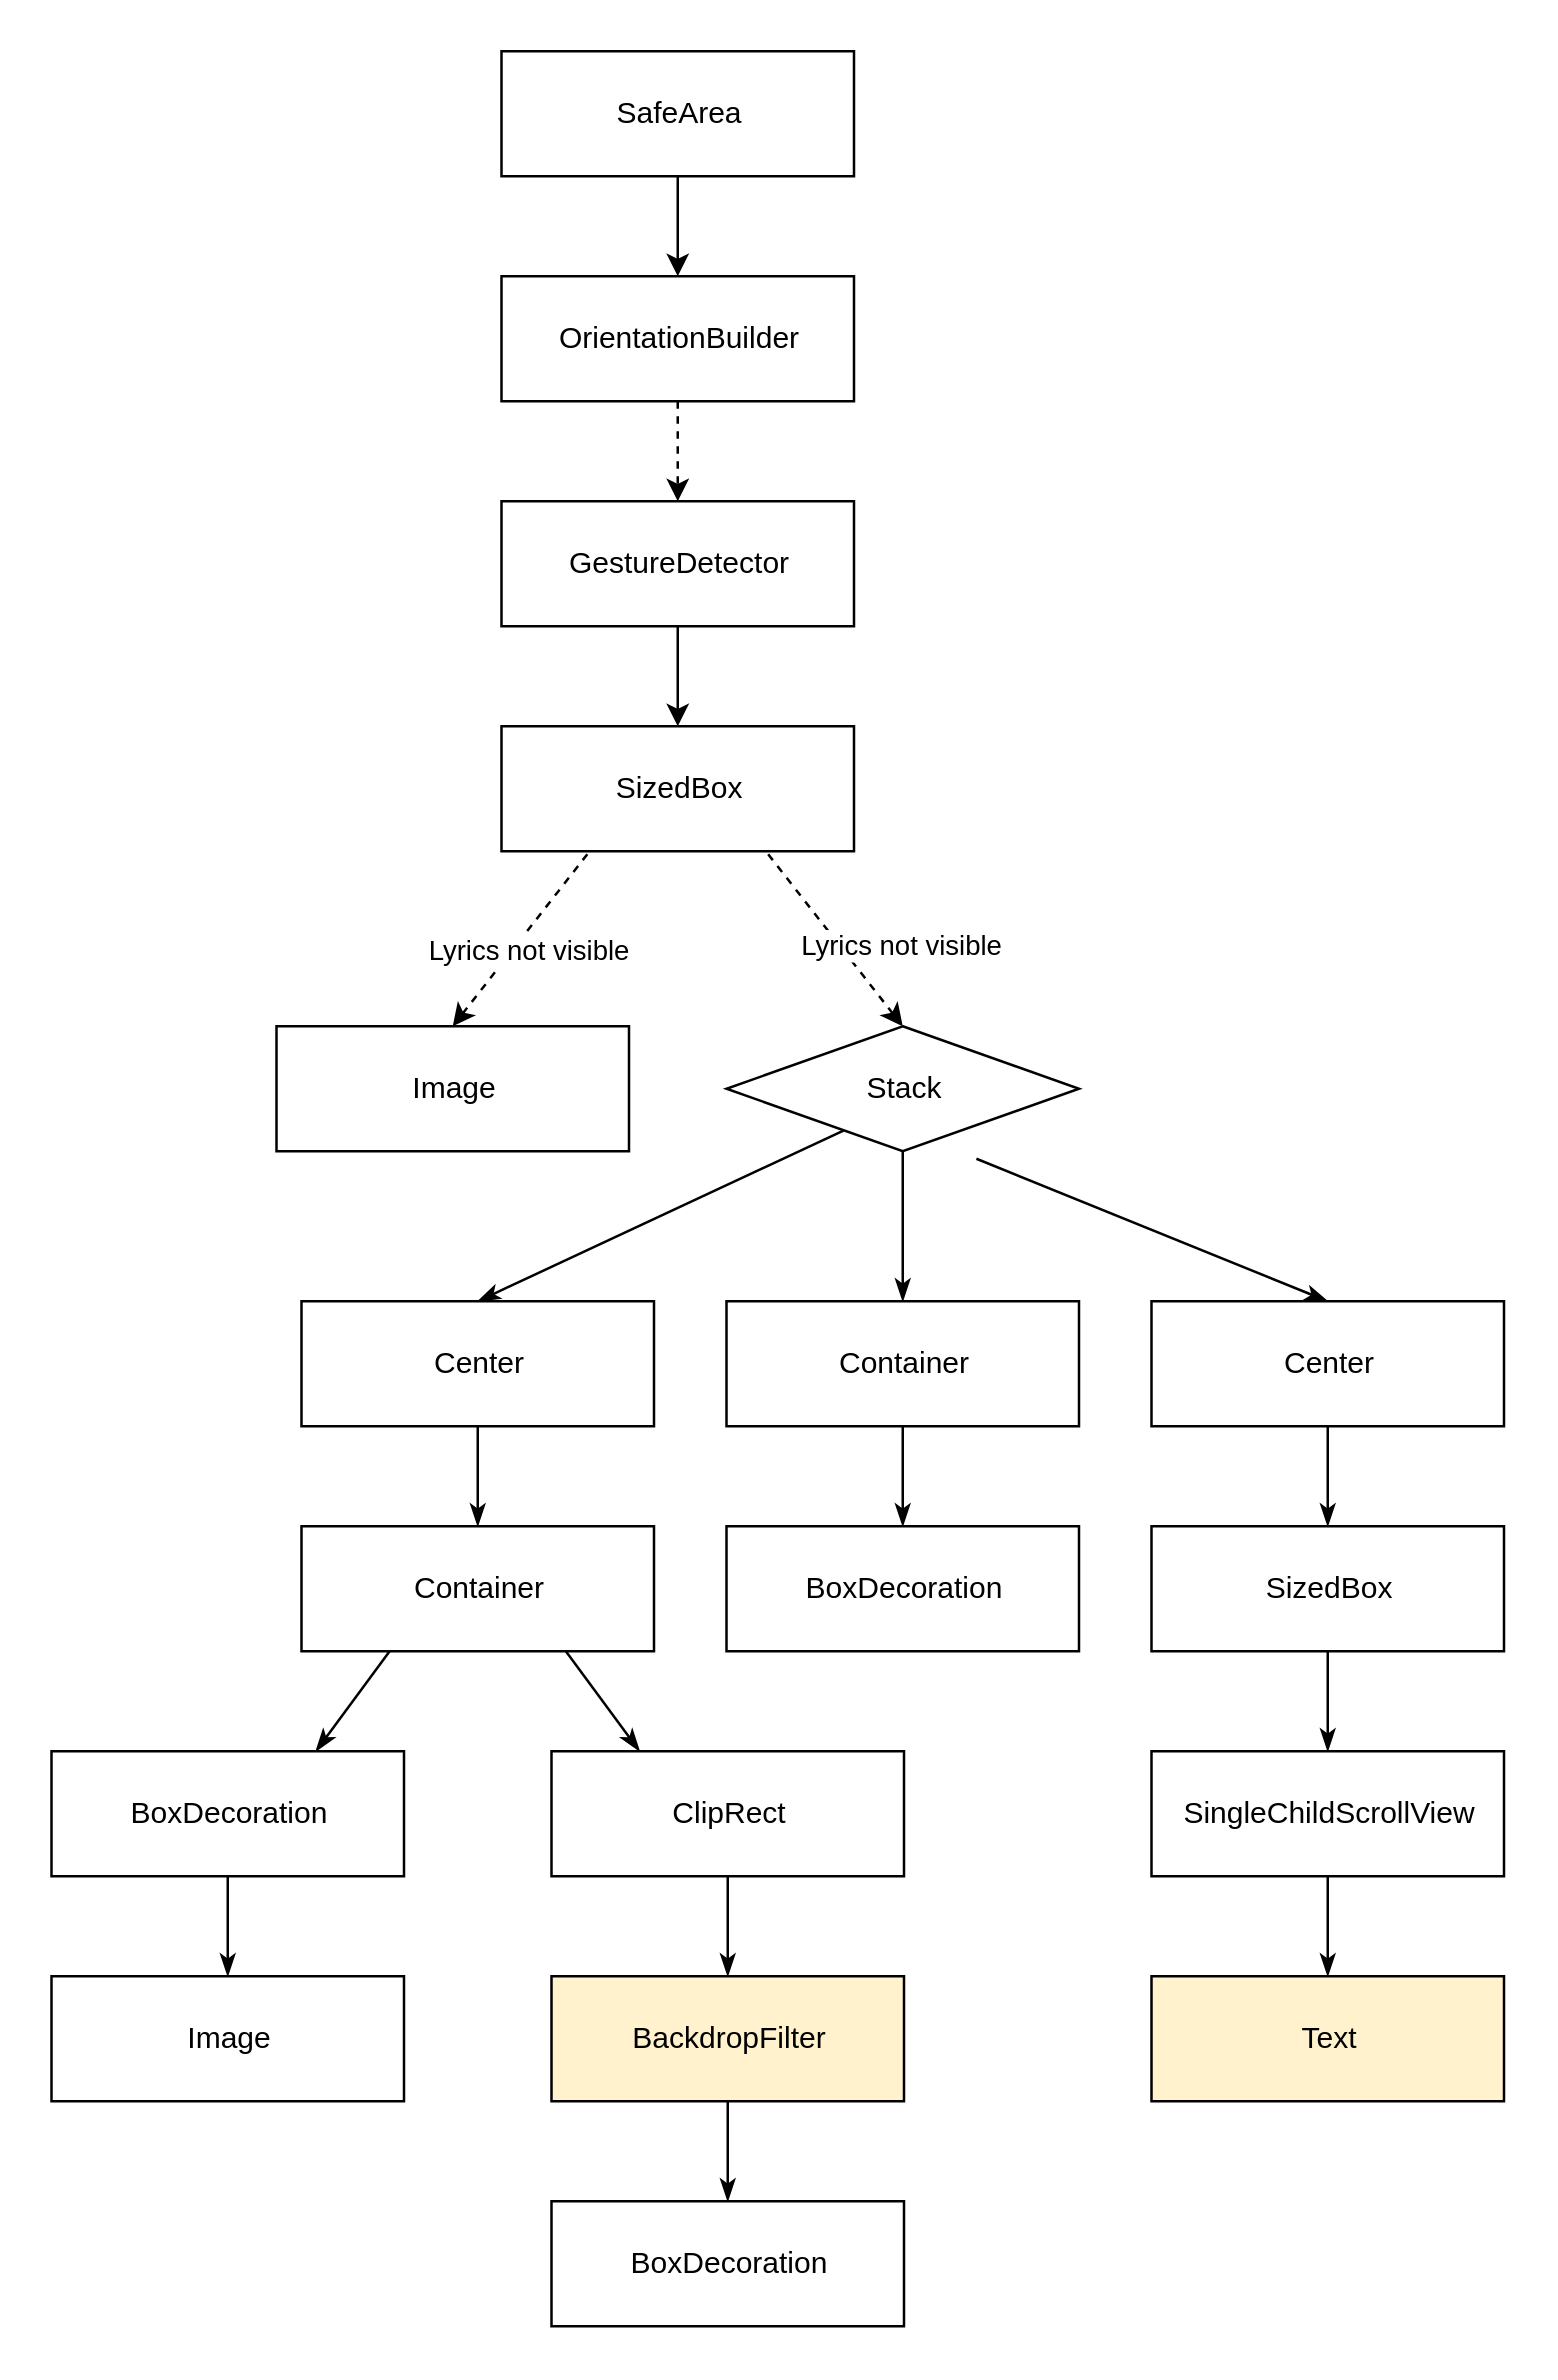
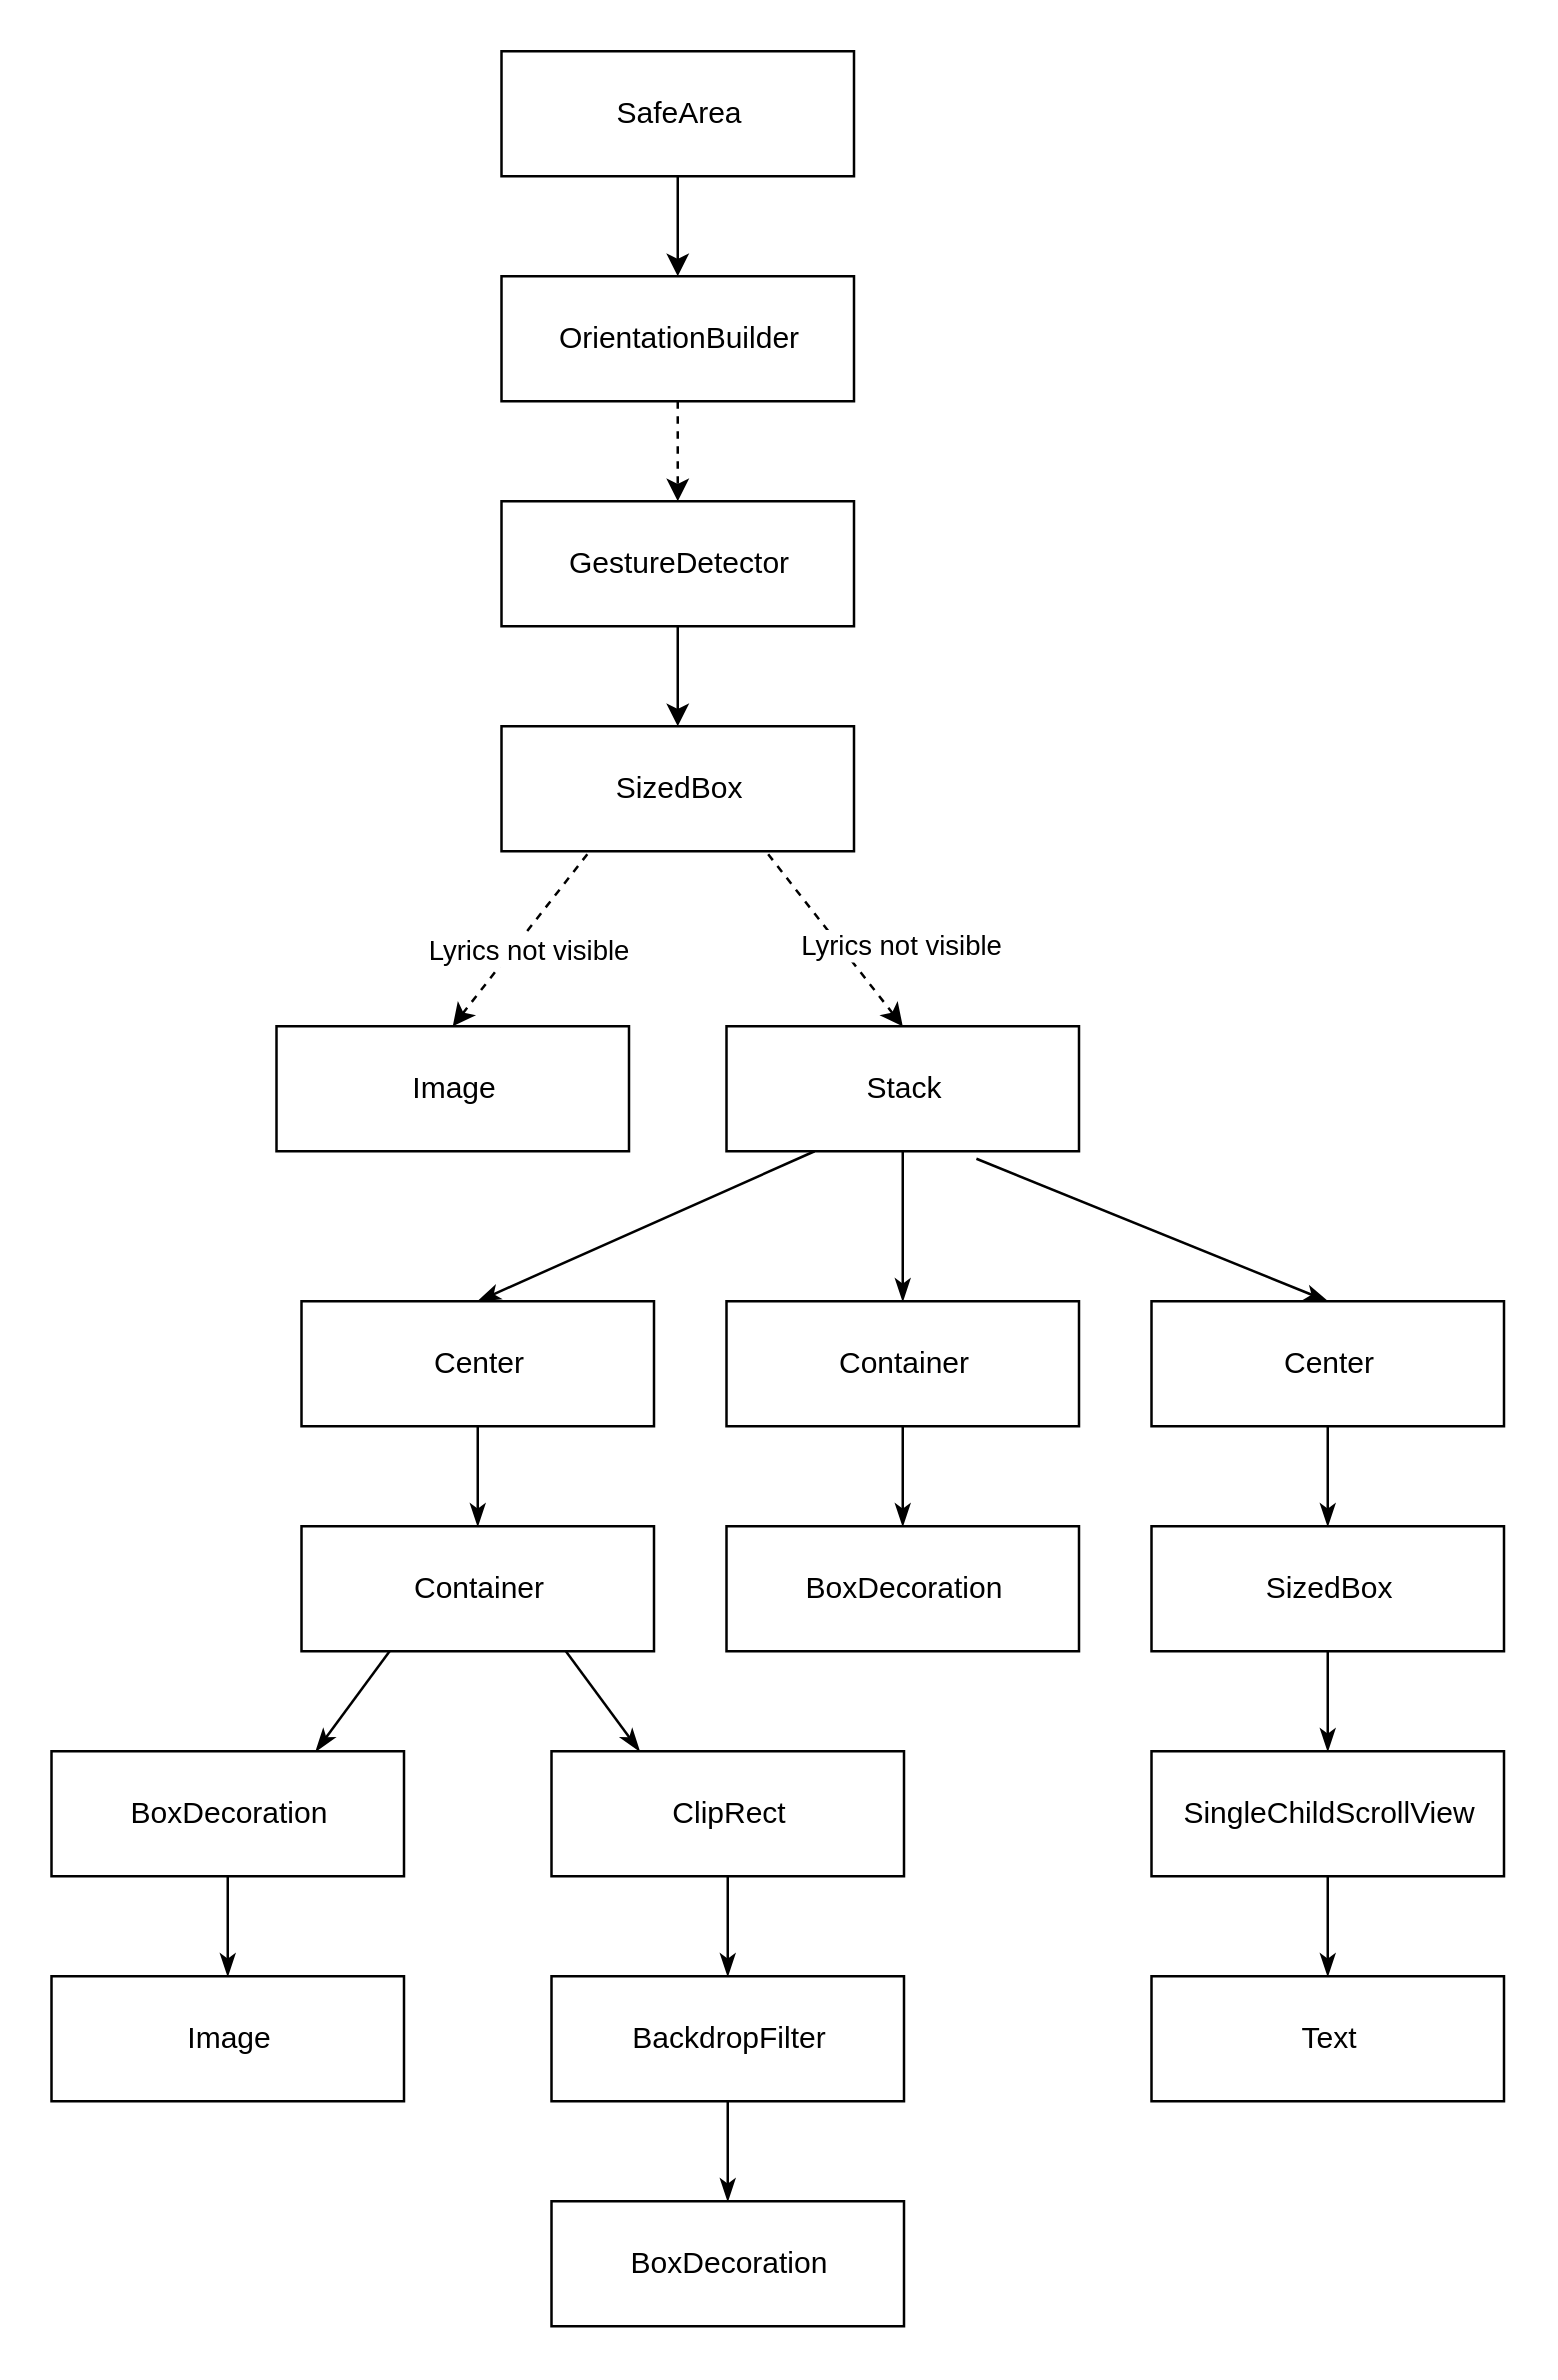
node "Stack": shape diamond -> rectangle
node "BackdropFilter": fillcolor #fff2cc -> #ffffff
node "Text": fillcolor #fff2cc -> #ffffff
